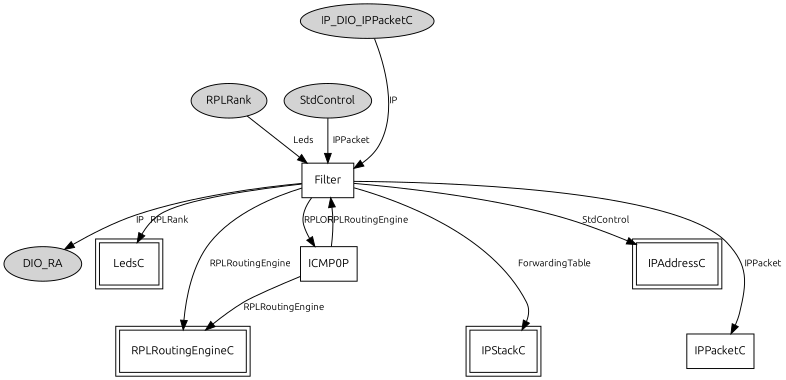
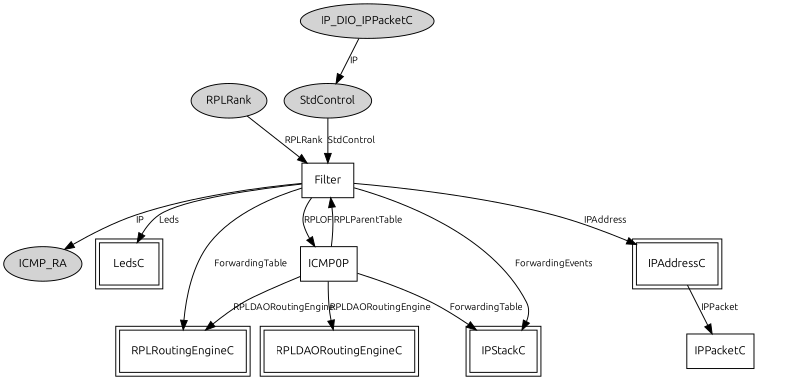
edge "IP_DIO_IPPacketC" -> "Filter": now "IP_DIO_IPPacketC" -> "StdControl"
edge "RPLRank" -> "Filter": label "Leds" -> "RPLRank"
edge "StdControl" -> "Filter": label "IPPacket" -> "StdControl"
edge "Filter" -> "IPPacketC": now "IPAddressC" -> "IPPacketC"
edge "Filter" -> "LedsC": label "RPLRank" -> "Leds"
edge "ICMP0P" -> "Filter": label "RPLRoutingEngine" -> "RPLParentTable"
edge "Filter" -> "IPAddressC": label "StdControl" -> "IPAddress"
node "DIO_RA": label "DIO_RA" -> "ICMP_RA"
edge "Filter" -> "RPLRoutingEngineC": label "RPLRoutingEngine" -> "ForwardingTable"
edge "Filter" -> "IPStackC": label "ForwardingTable" -> "ForwardingEvents"
edge "ICMP0P" -> "IPStackC": added, label "ForwardingTable"
edge "ICMP0P" -> "RPLRoutingEngineC": label "RPLRoutingEngine" -> "RPLDAORoutingEngine"
node "RPLDAORoutingEngineC": added
